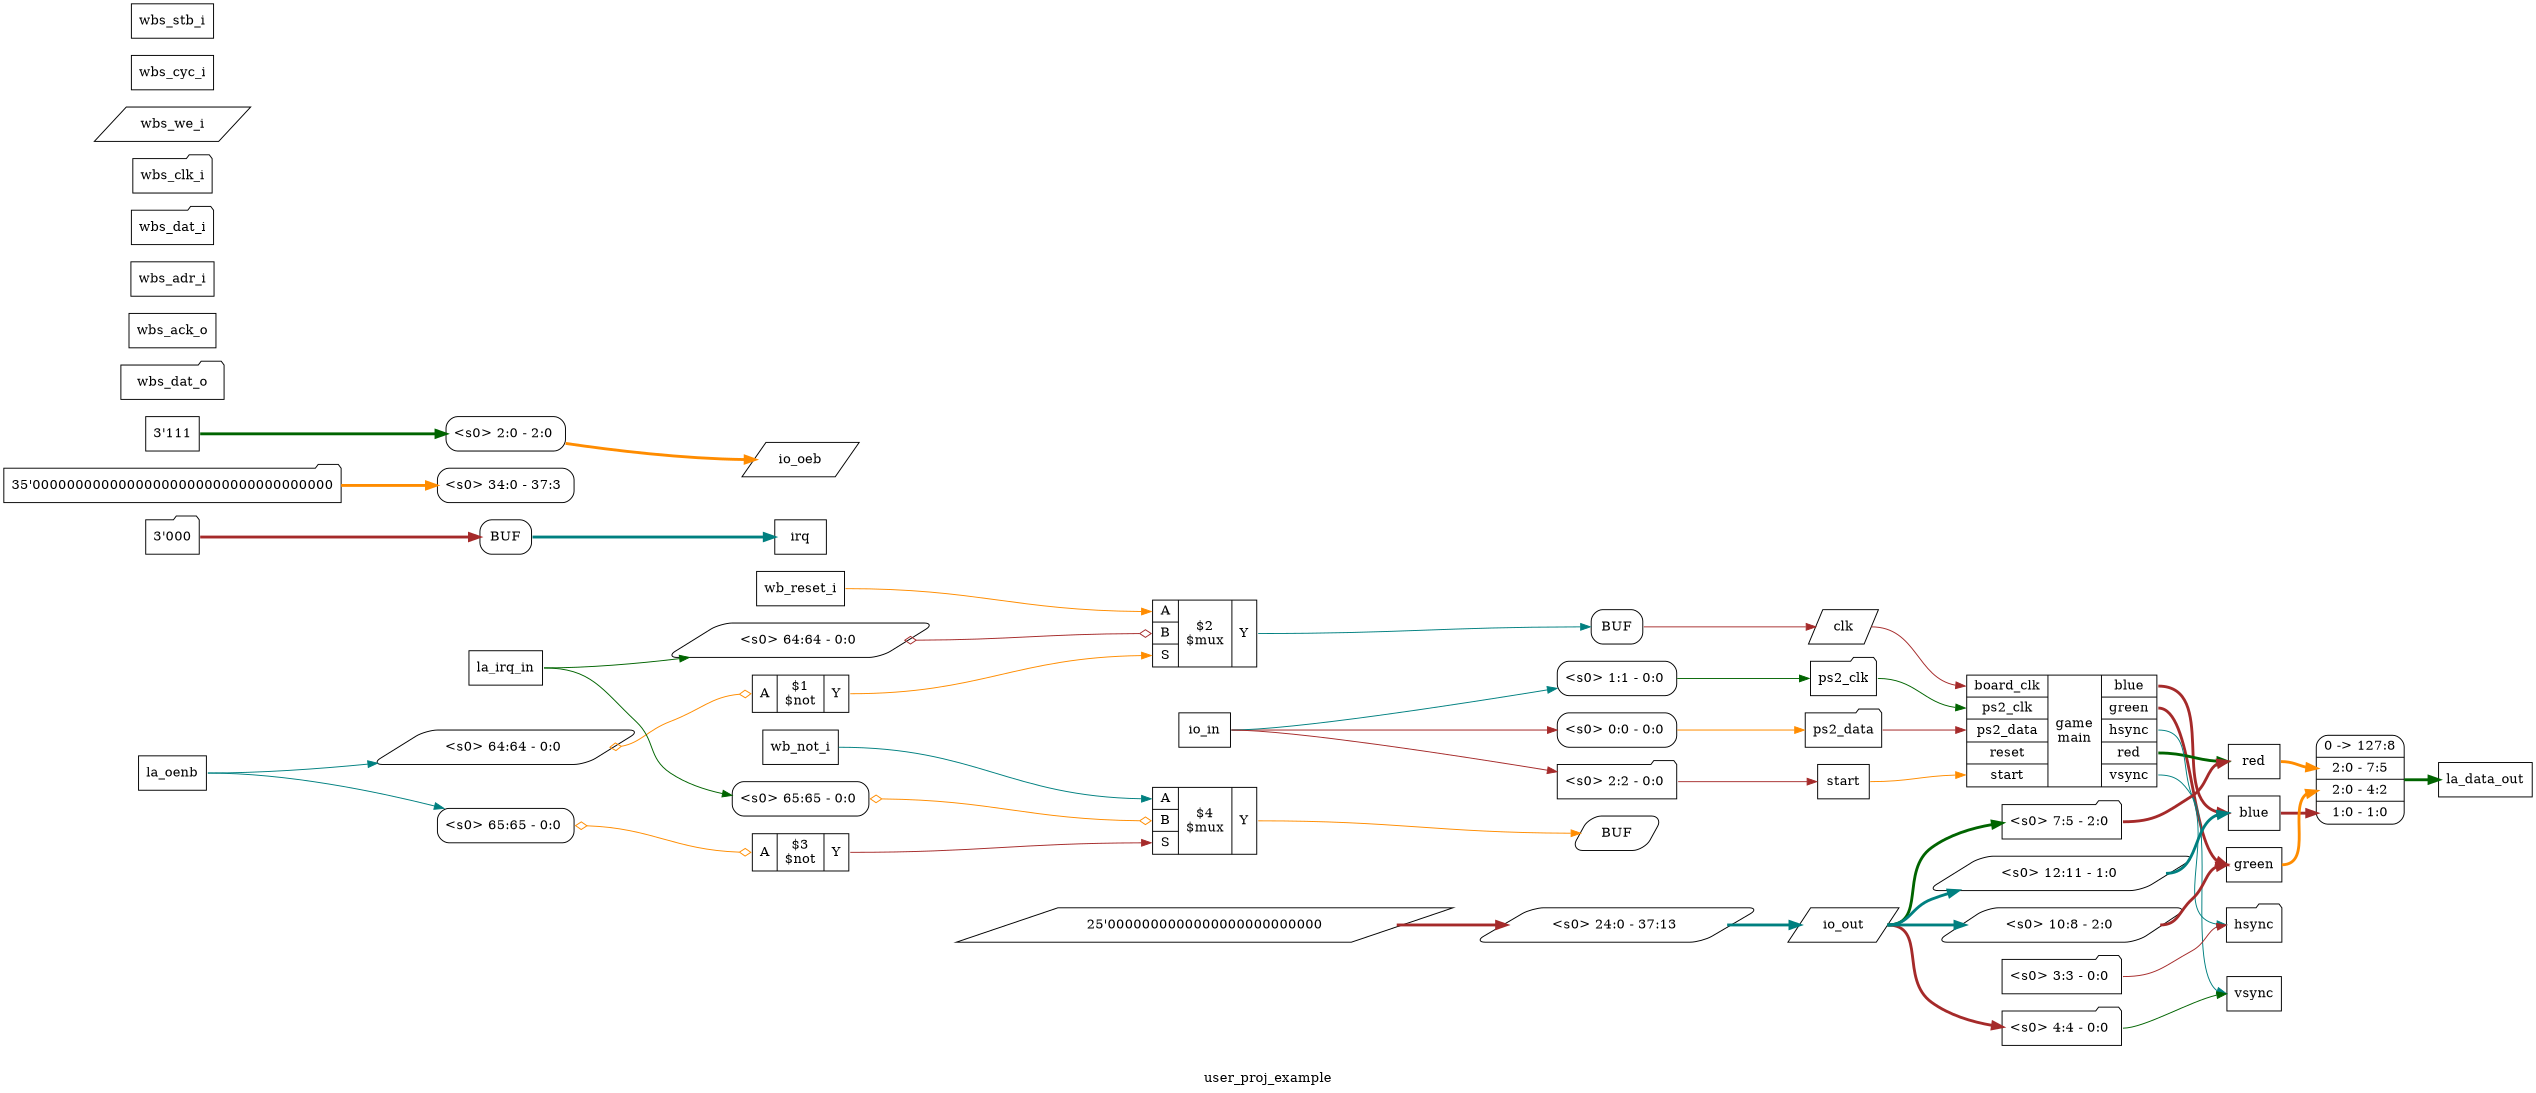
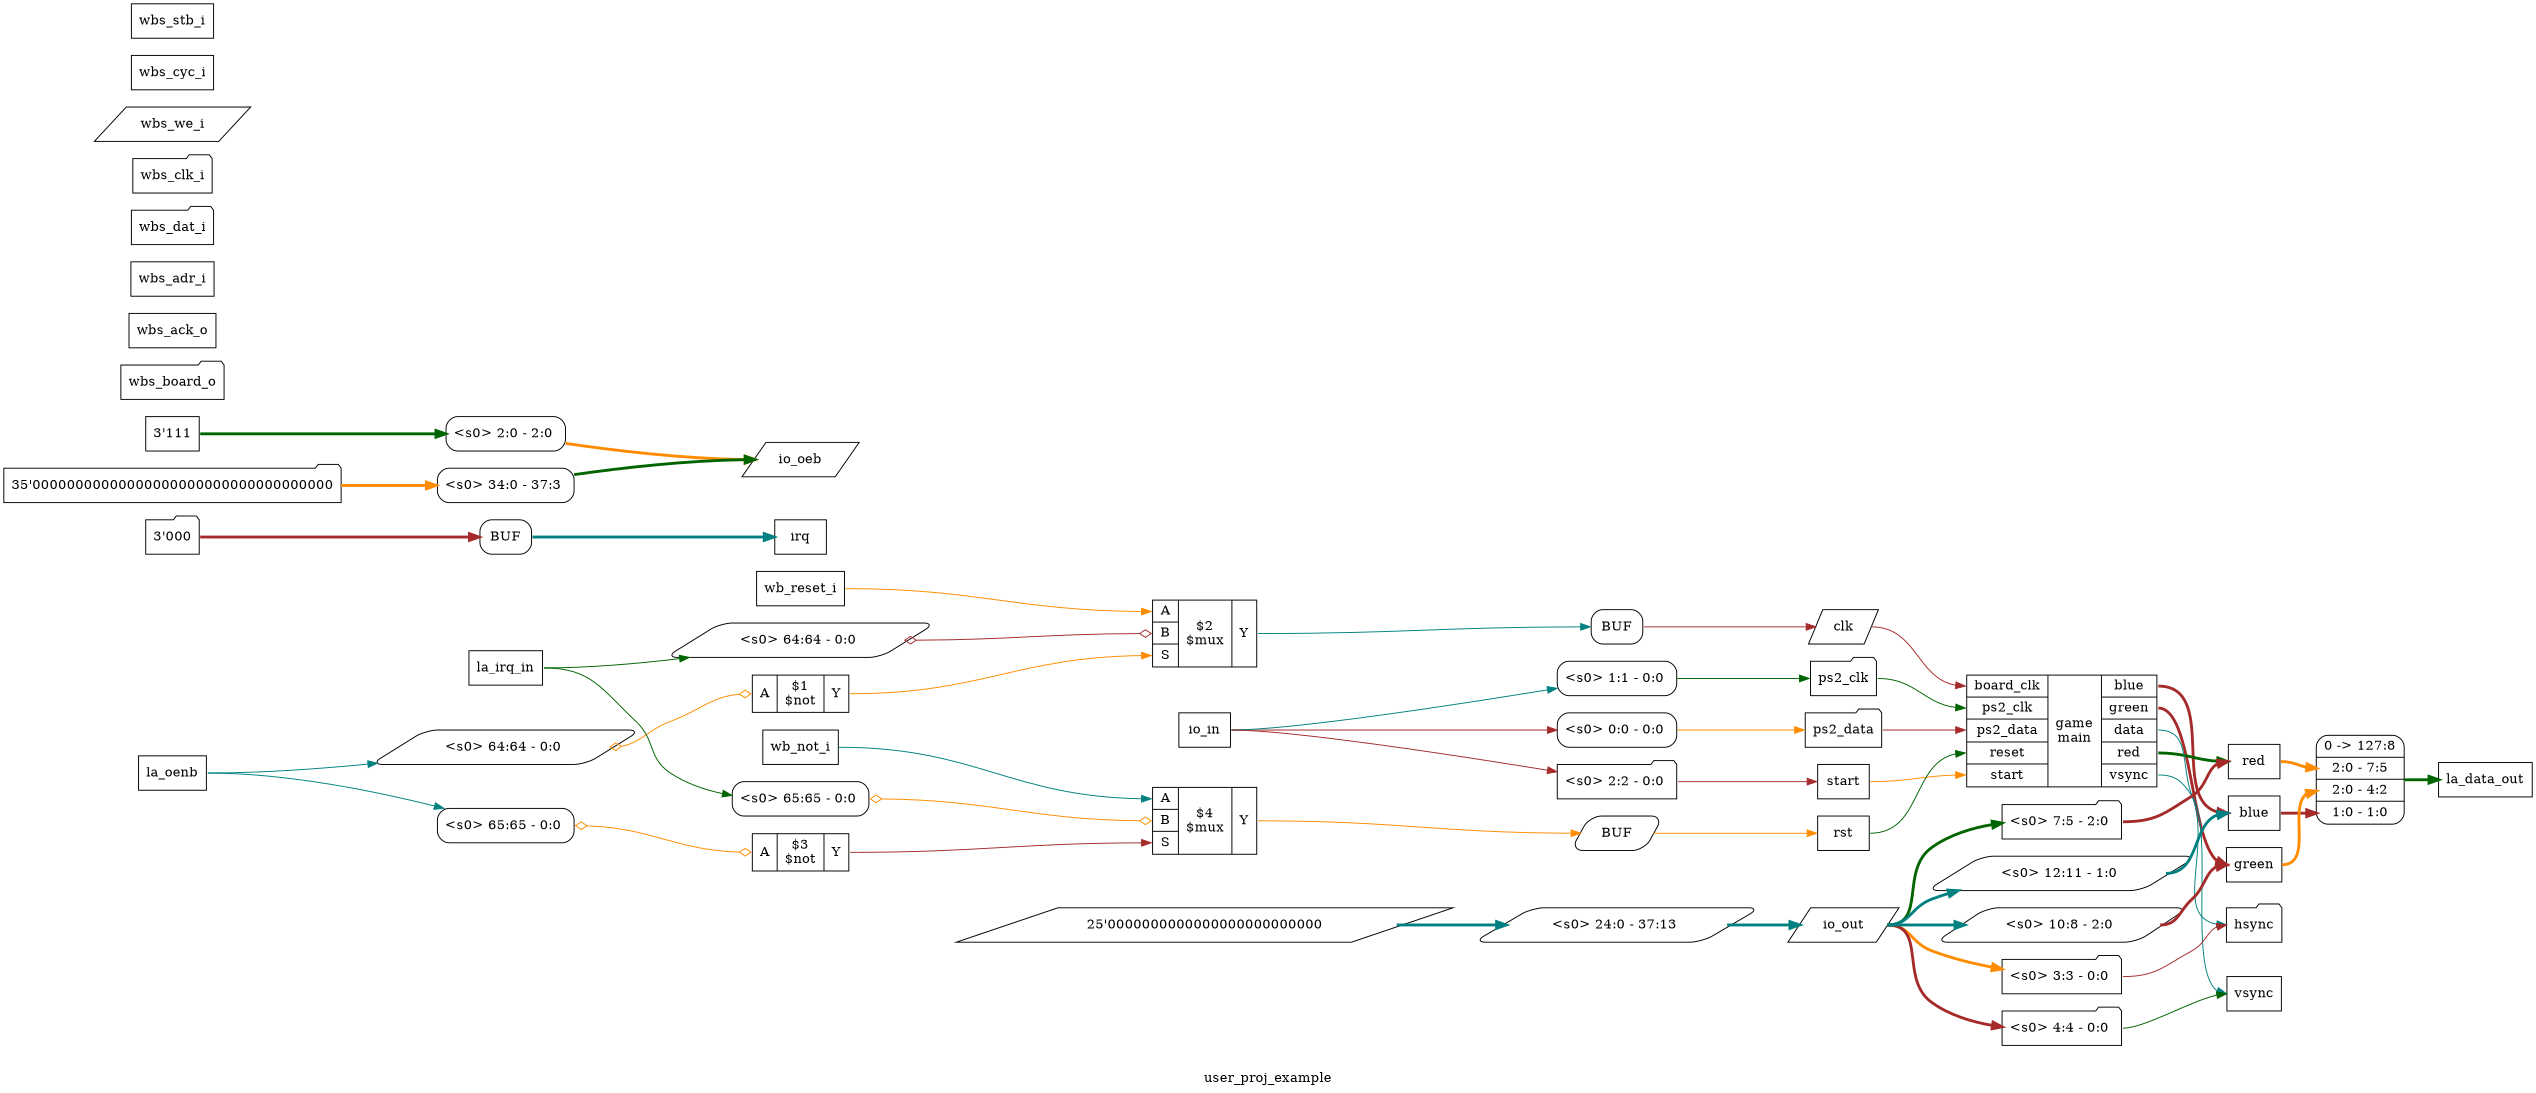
node "wbs_dat_o": label "wbs_dat_o" -> "wbs_board_o"
edge "<s0> 34:0 - 37:3" -> "io_oeb": added
node "board_clk": text "hsync" -> "data"
node "rst": added
edge "25'0000000000000000000000000" -> "<s0> 24:0 - 37:13": color brown -> teal
edge "io_out" -> "<s0> 3:3 - 0:0": added
